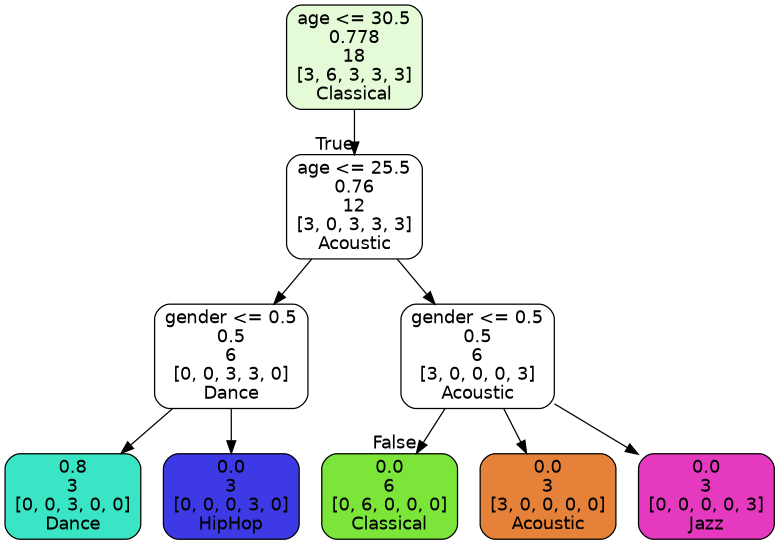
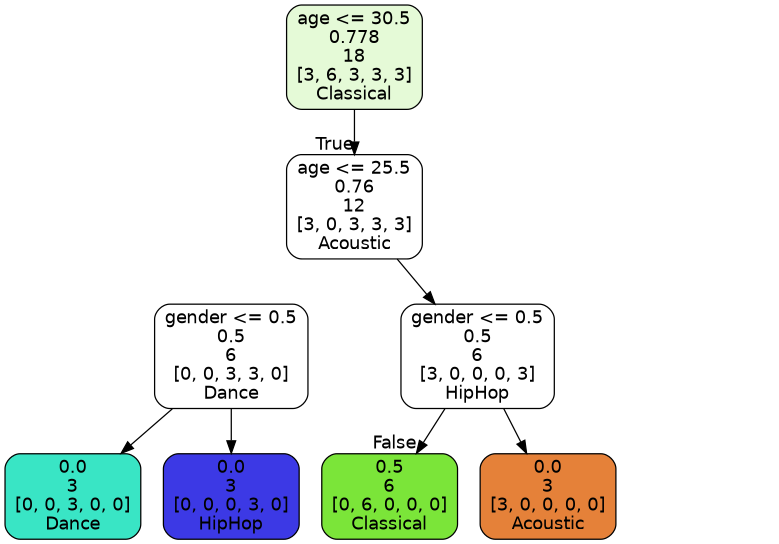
edge "age <= 25.5 0.76 12 [3, 0, 3, 3, 3] Acoustic" -> "gender <= 0.5 0.5 6 [0, 0, 3, 3, 0] Dance": removed
node "gender <= 0.5 0.5 6 [3, 0, 0, 0, 3] Acoustic": label "gender <= 0.5 0.5 6 [3, 0, 0, 0, 3] Acoustic" -> "gender <= 0.5 0.5 6 [3, 0, 0, 0, 3] HipHop"
node "0.8 3 [0, 0, 3, 0, 0] Dance": label "0.8 3 [0, 0, 3, 0, 0] Dance" -> "0.0 3 [0, 0, 3, 0, 0] Dance"
node "0.0 6 [0, 6, 0, 0, 0] Classical": label "0.0 6 [0, 6, 0, 0, 0] Classical" -> "0.5 6 [0, 6, 0, 0, 0] Classical"
node "0.0 3 [0, 0, 0, 0, 3] Jazz": removed
